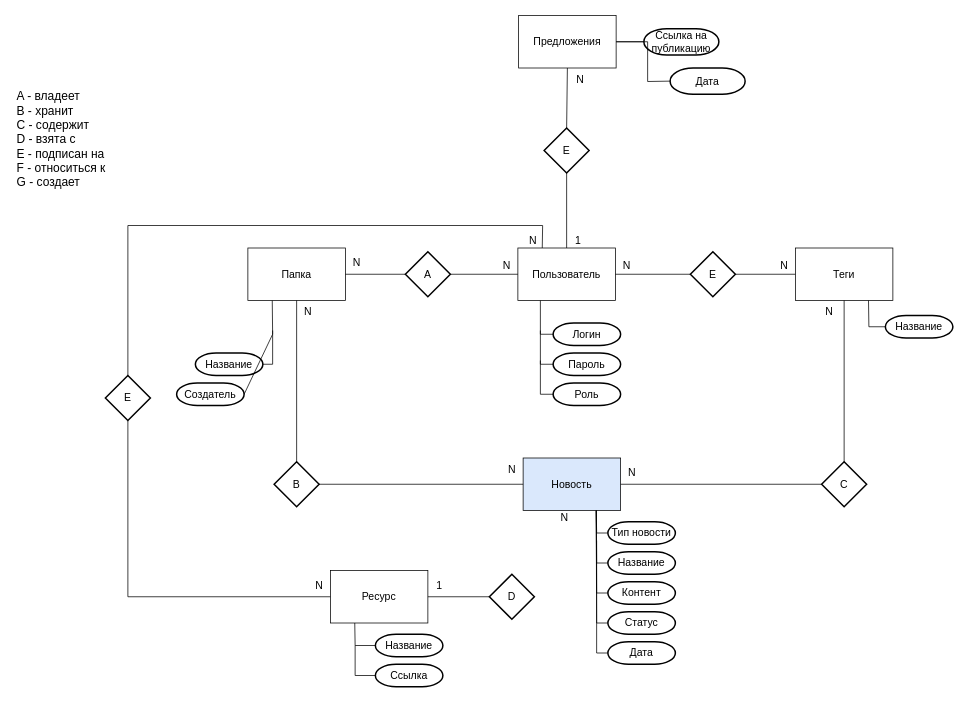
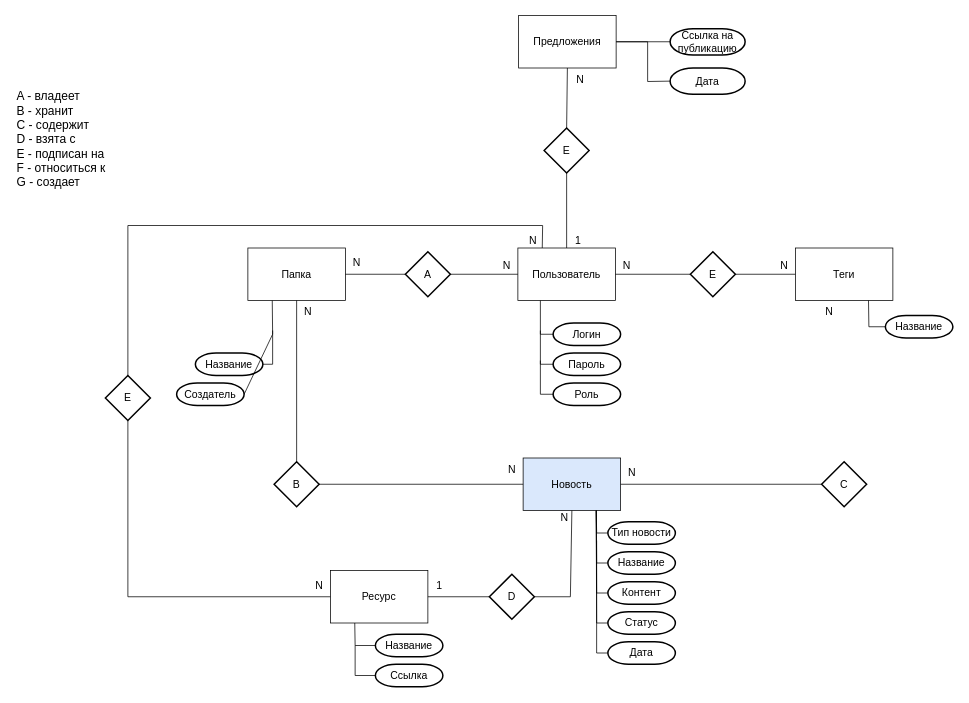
node "Ссылка на публикацию": moved (681, 42) -> (708, 42)
edge "Теги" -- "C": removed
edge "Новость" -- "D": added
